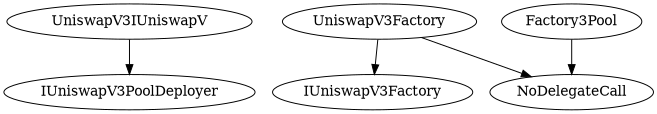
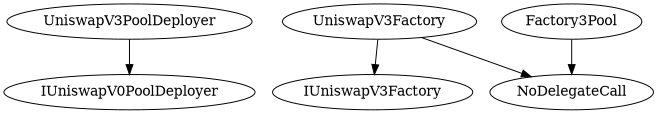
node "UniswapV3IUniswapV": label "UniswapV3IUniswapV" -> "UniswapV3PoolDeployer"
node "IUniswapV3PoolDeployer": label "IUniswapV3PoolDeployer" -> "IUniswapV0PoolDeployer"
